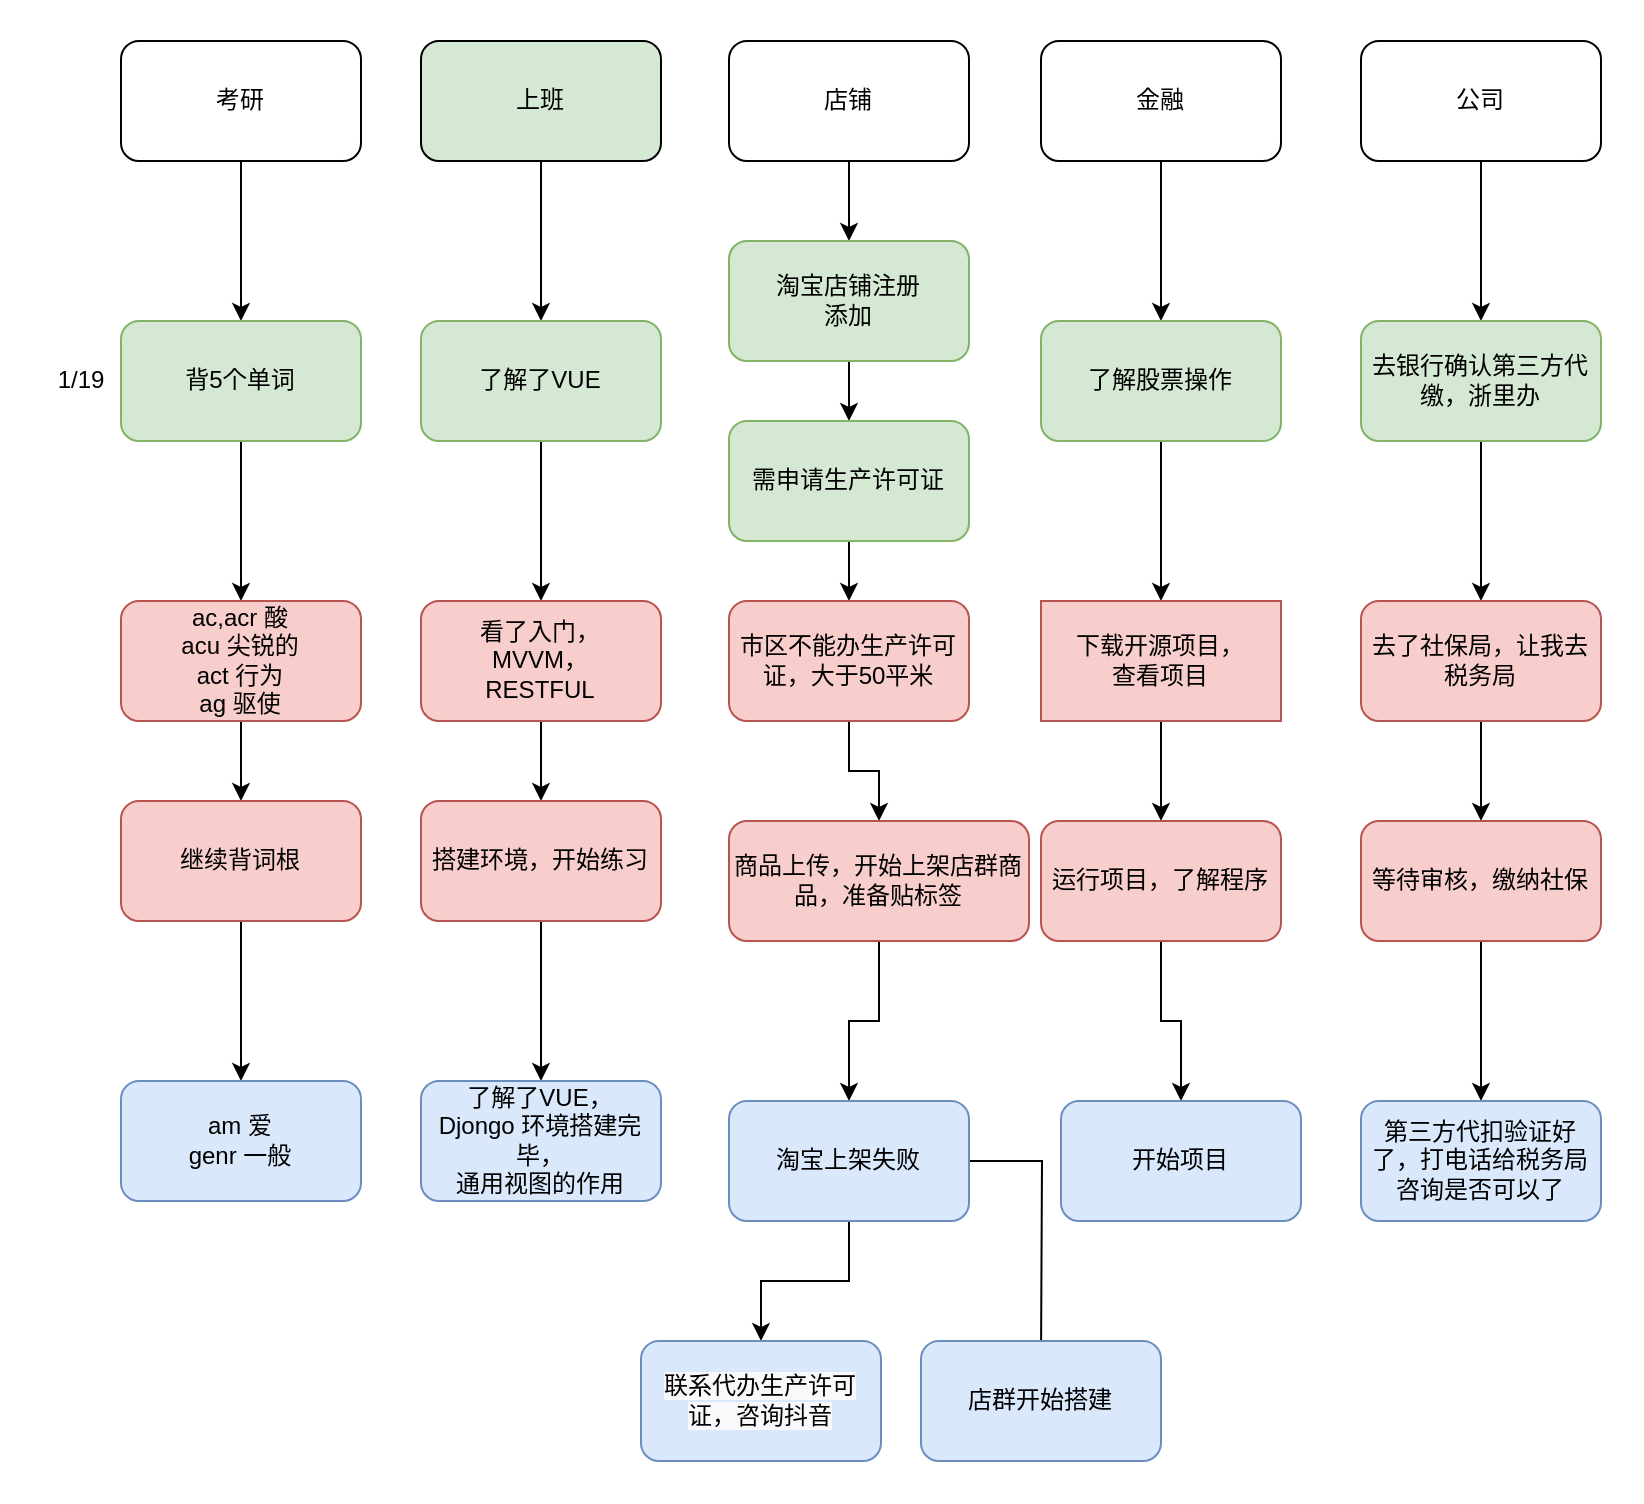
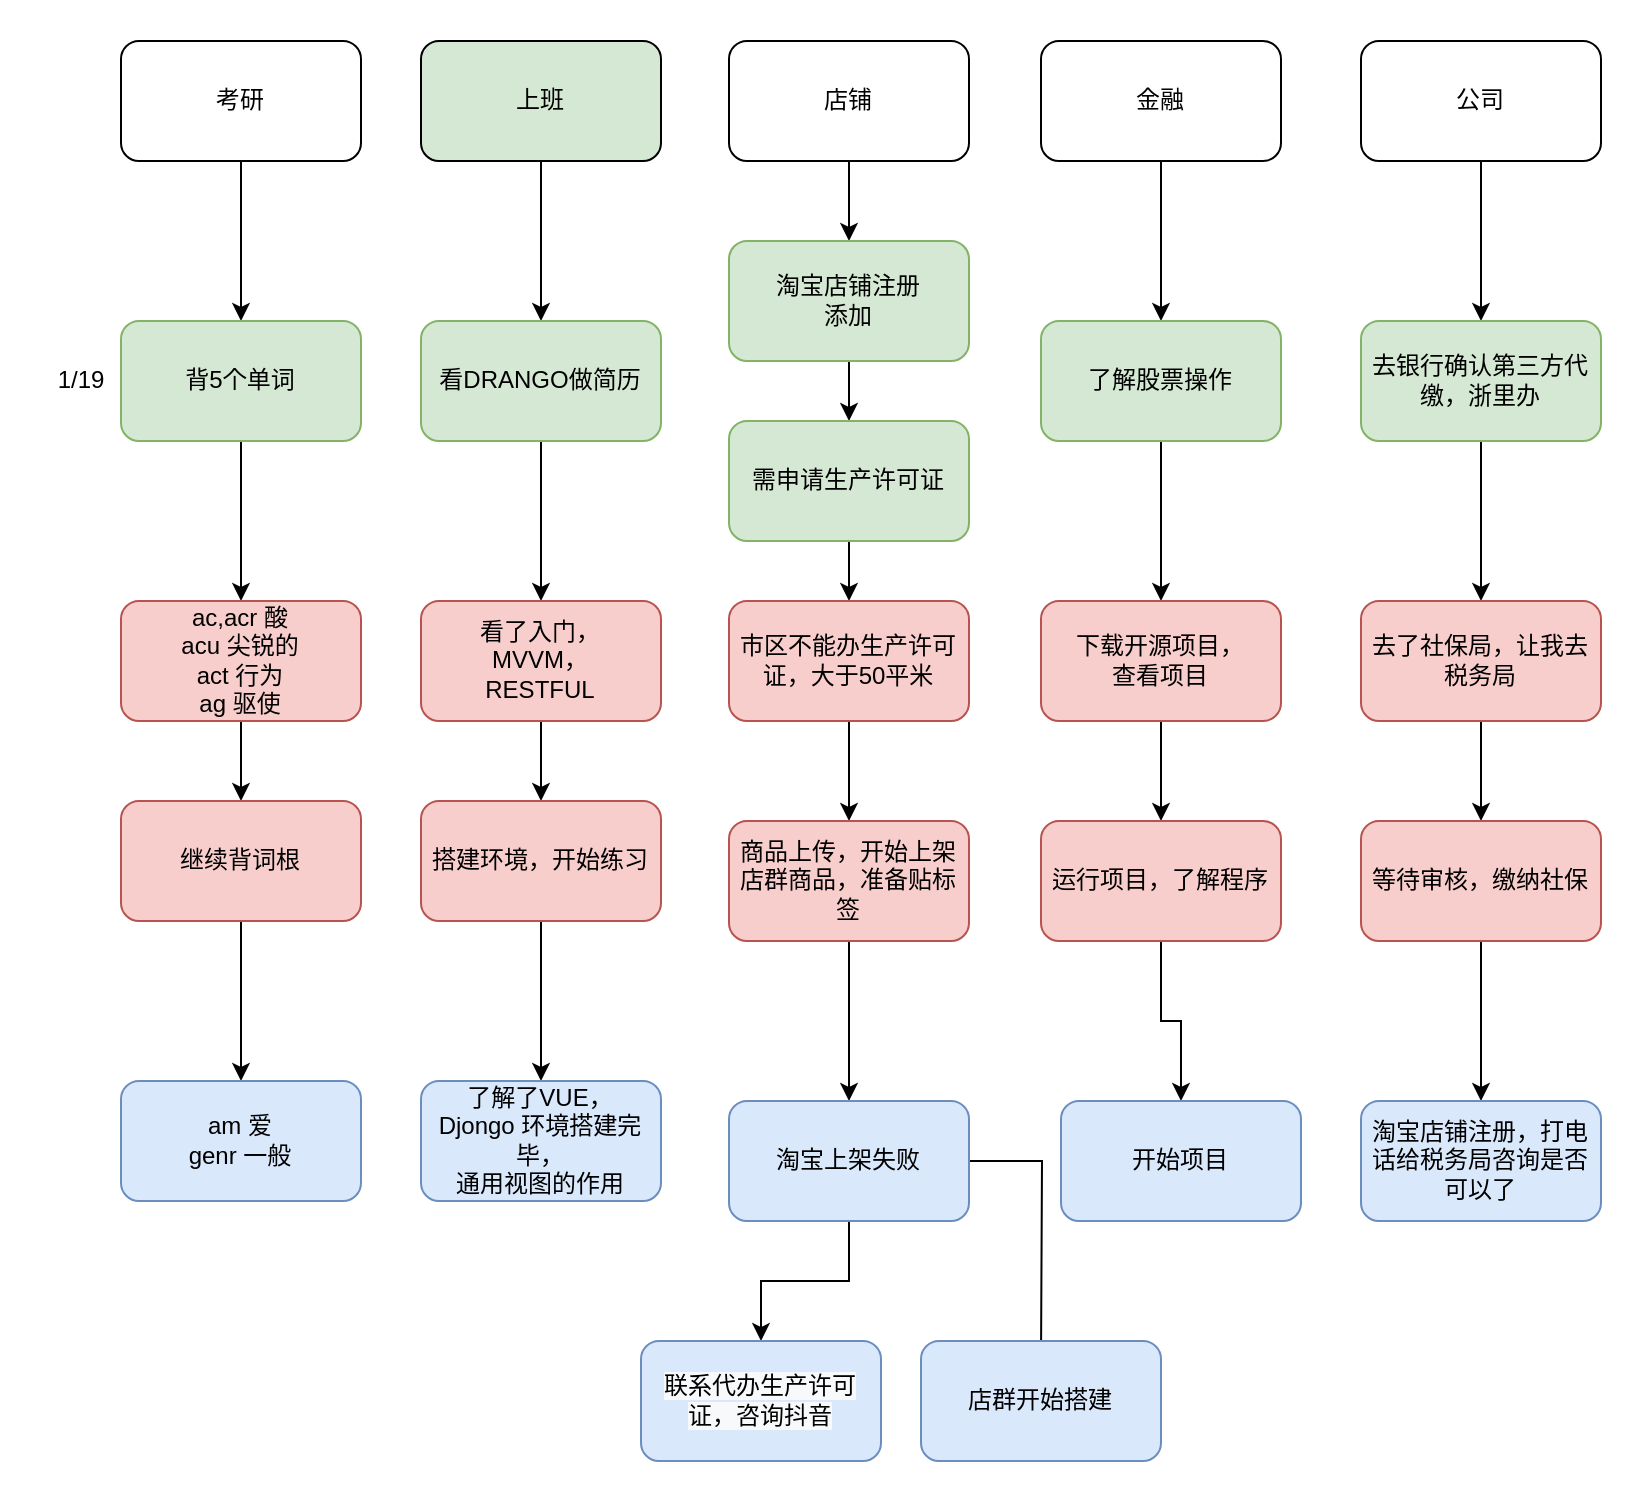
node "了解了VUE": label "了解了VUE" -> "看DRANGO做简历"
node "下载开源项目， 查看项目": shape rectangle -> rounded rectangle
node "商品上传，开始上架店群商品，准备贴标签": size 300x120 -> 240x120
node "第三方代扣验证好了，打电话给税务局咨询是否可以了": label "第三方代扣验证好了，打电话给税务局咨询是否可以了" -> "淘宝店铺注册，打电话给税务局咨询是否可以了"
